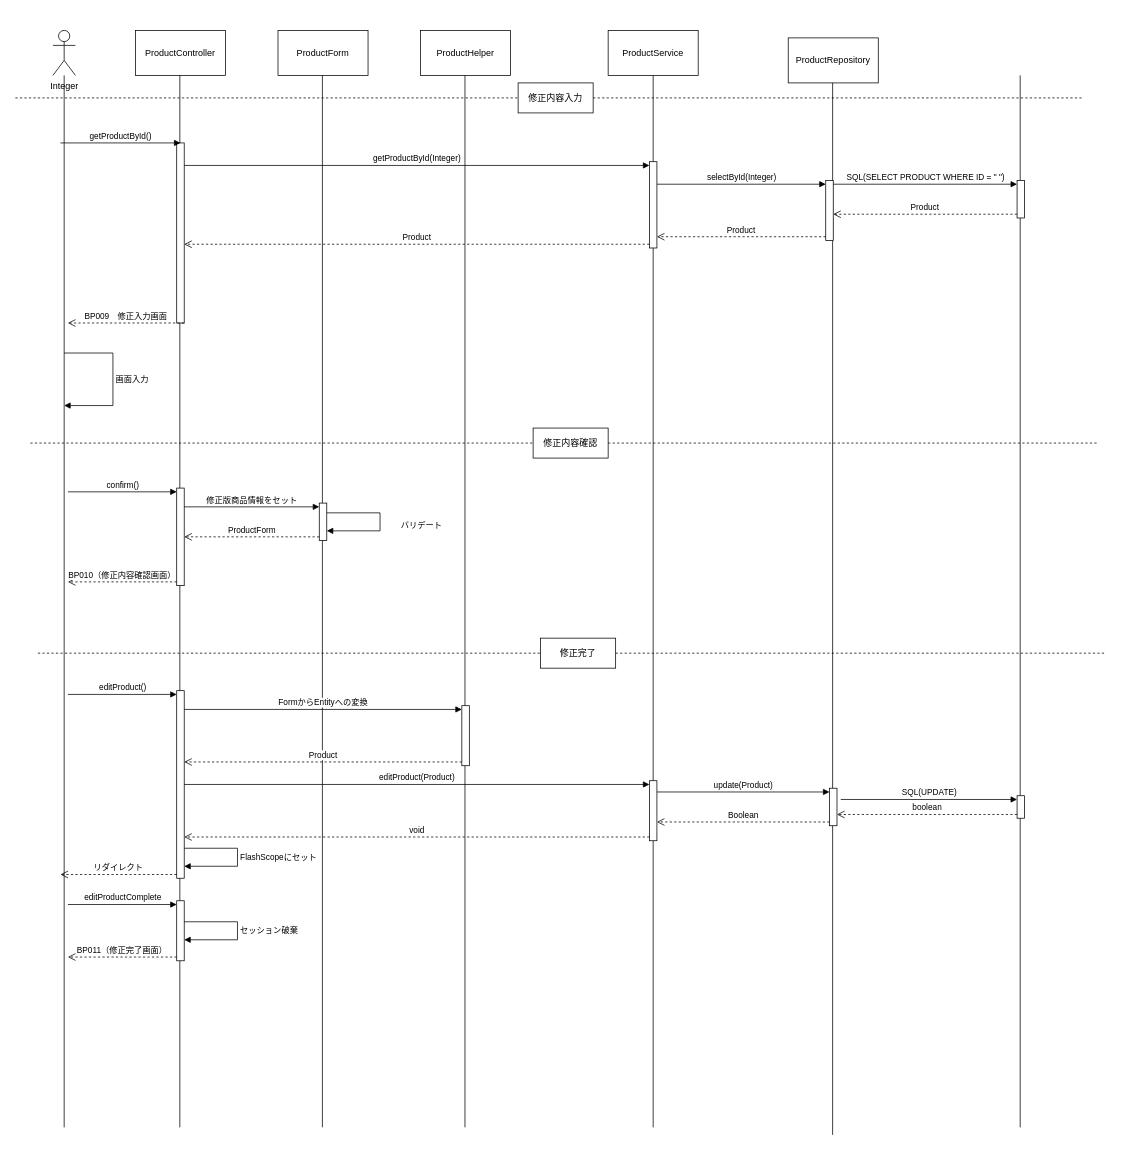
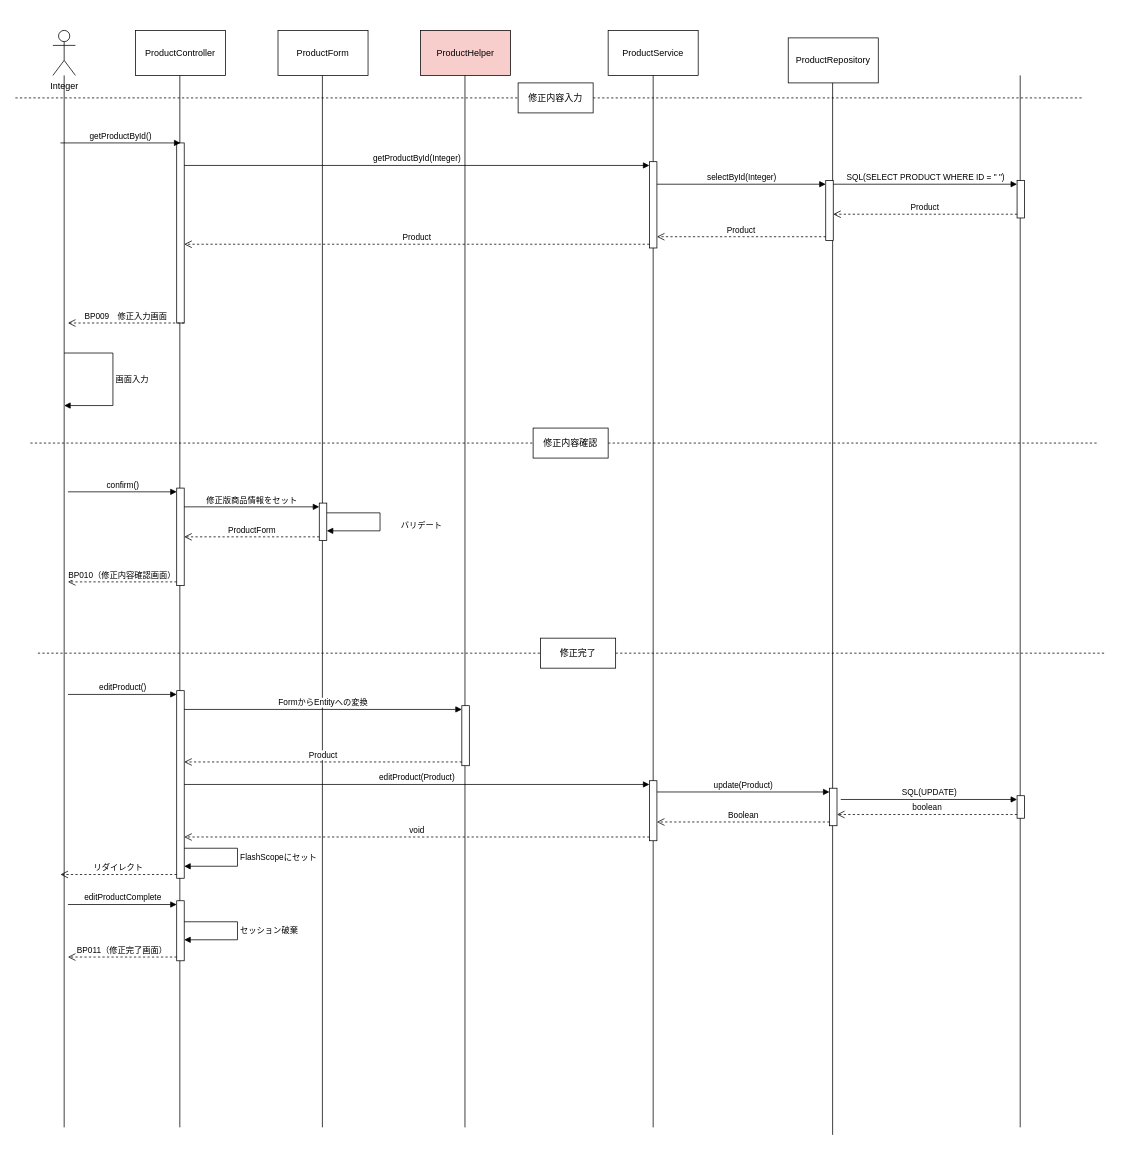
node "ProductHelper": fillcolor #ffffff -> #f8cecc
